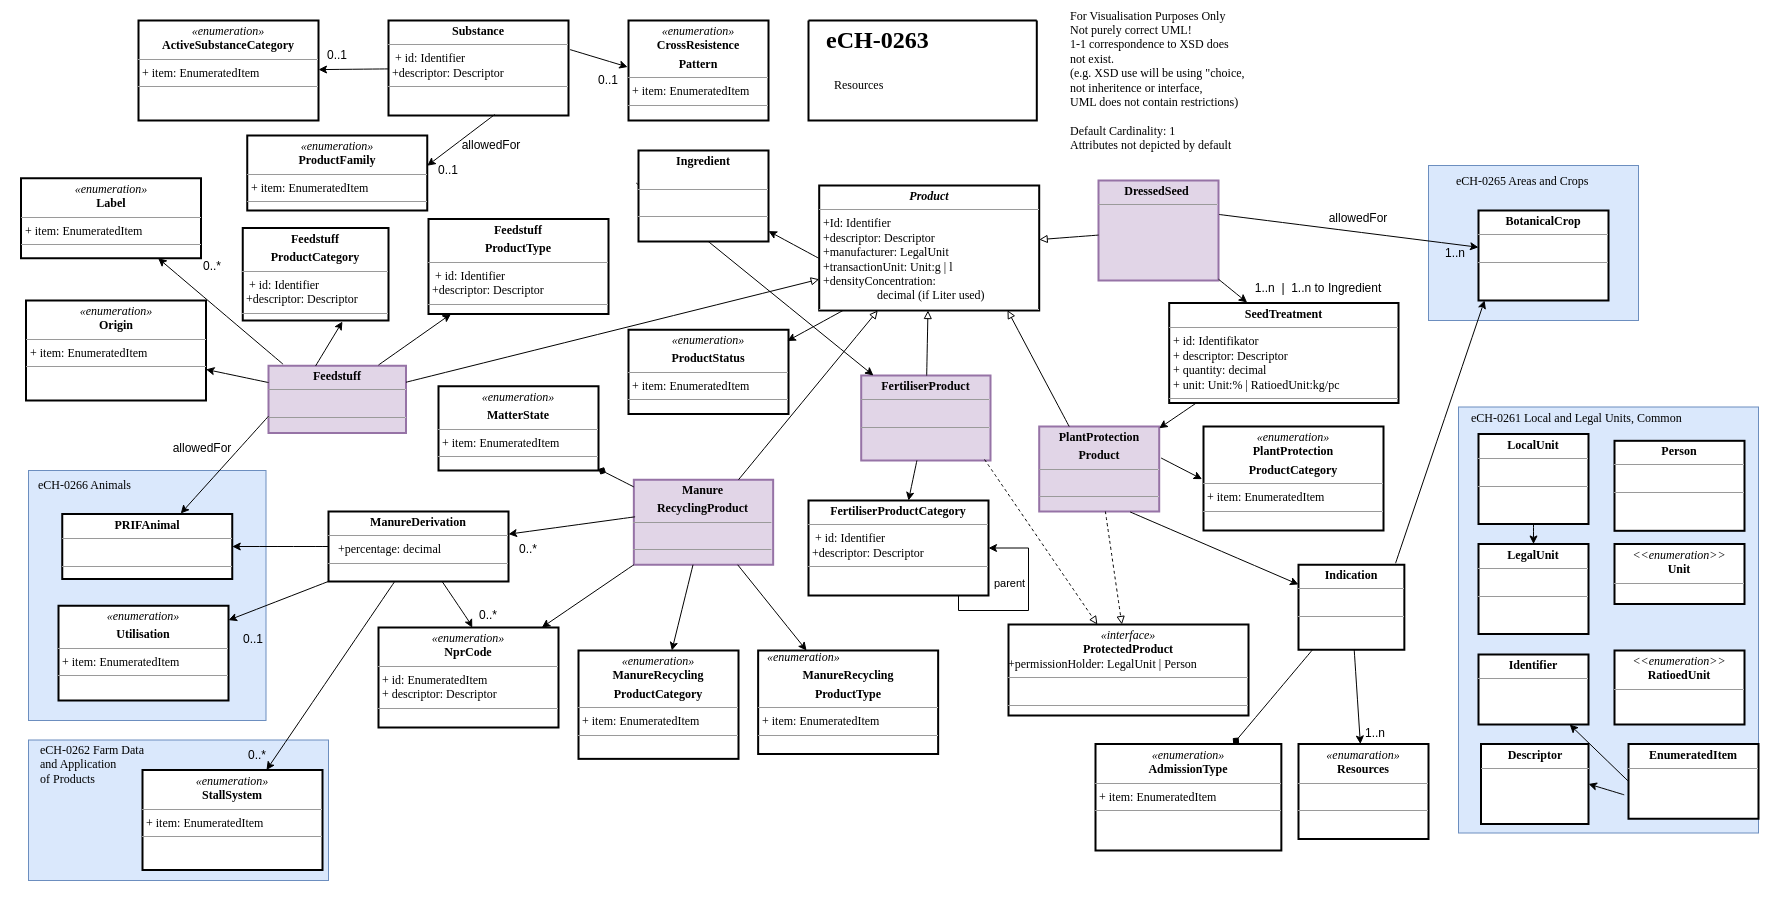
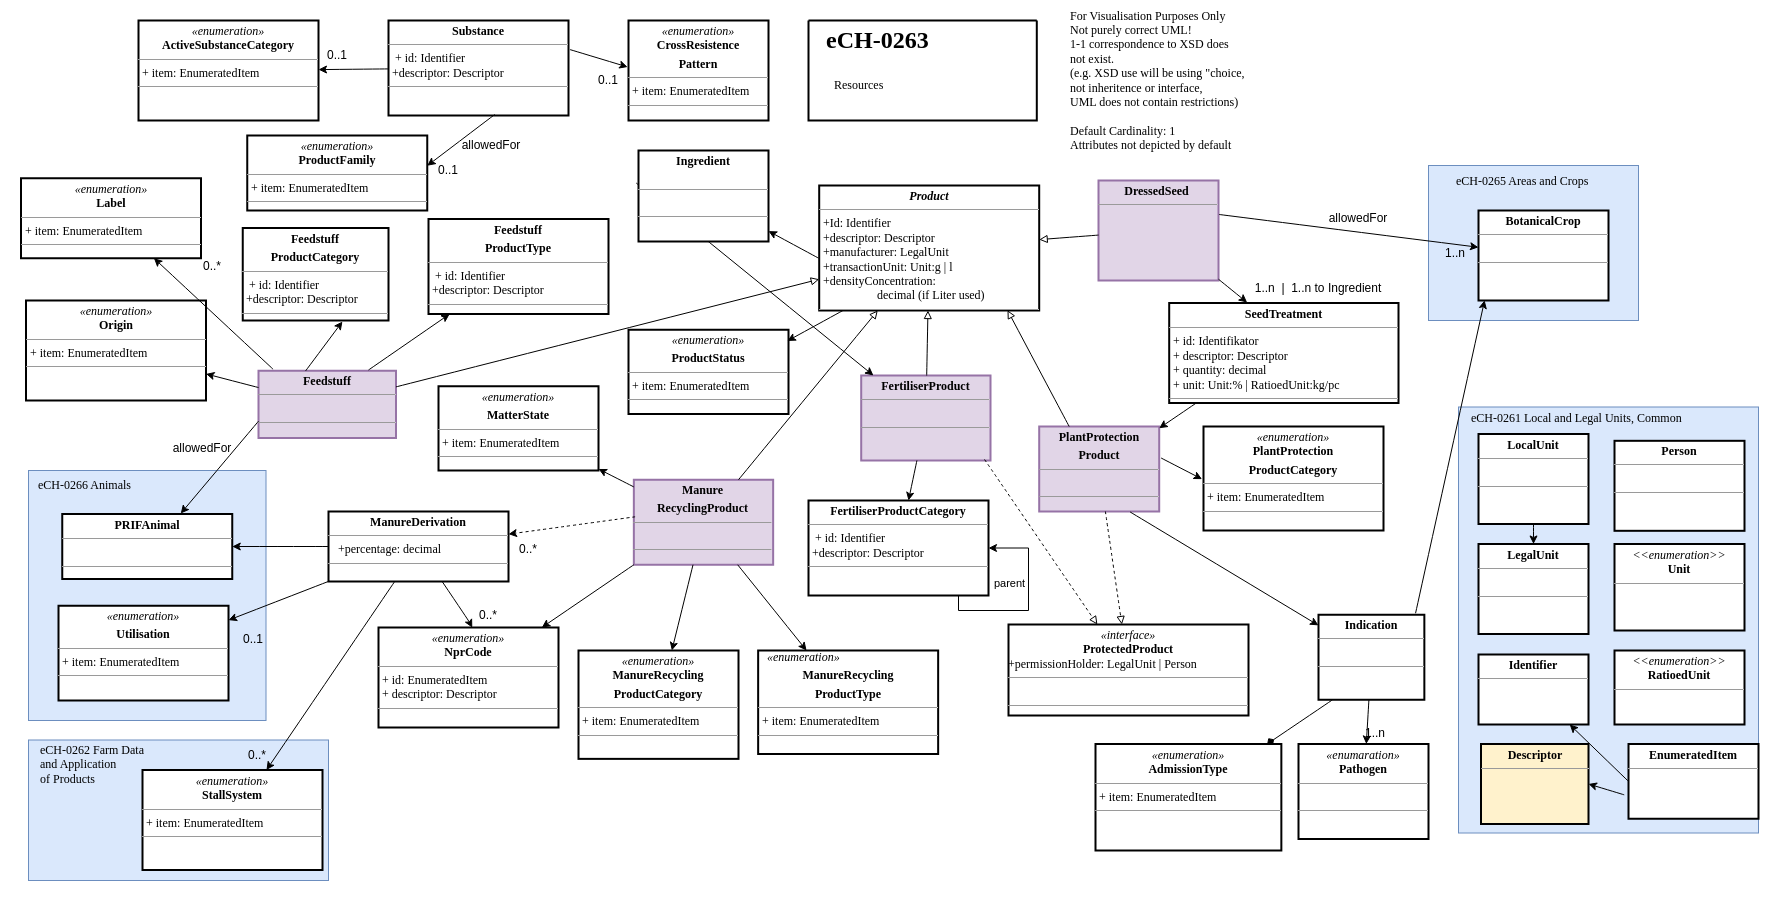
node "Feedstuff": moved (337, 399) -> (327, 404)
edge "Manure RecyclingProduct" -> "«enumeration» MatterState + item: EnumeratedItem": arrowhead diamond -> classic
edge "Manure RecyclingProduct" -> "ManureDerivation +percentage: decimal": style solid -> dashed
node "<<enumeration>> Unit": size 130x60 -> 130x87
node "Indication": moved (1351, 607) -> (1371, 657)
node "«enumaration» Resources": label "«enumaration» Resources" -> "«enumaration» Pathogen"
node "Descriptor": fillcolor #ffffff -> #fff2cc
